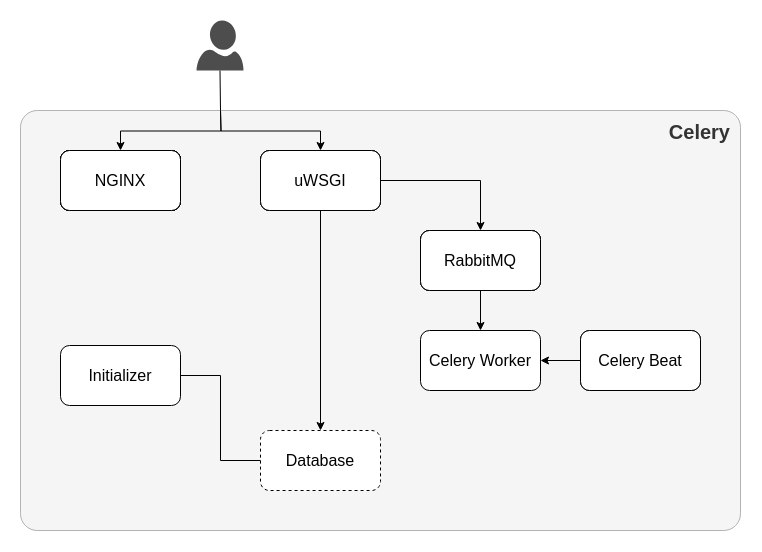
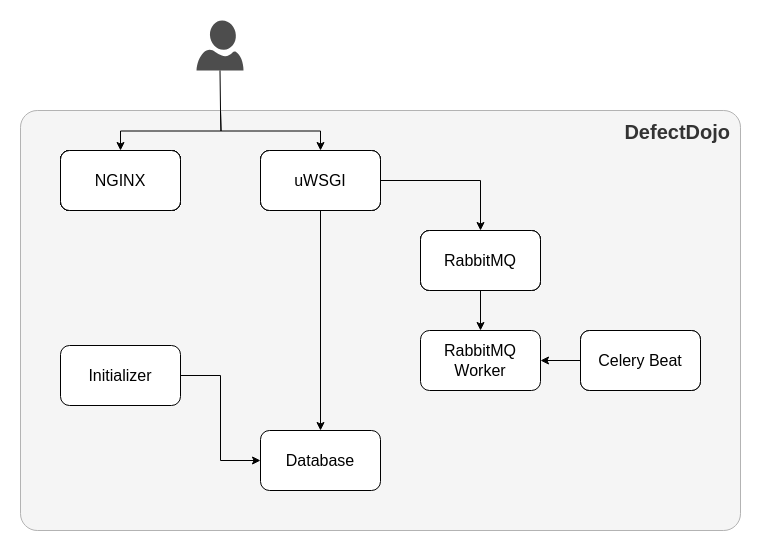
node "Celery": label "Celery" -> "DefectDojo"
node "Celery Worker": label "Celery Worker" -> "RabbitMQ Worker"
edge "Initializer" -- "Database": arrowhead none -> classic
node "Database": style dashed -> solid
